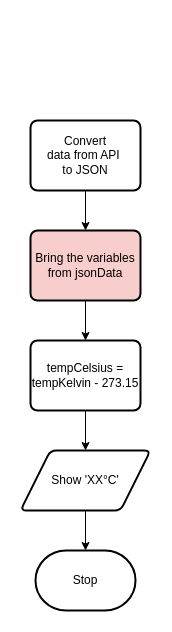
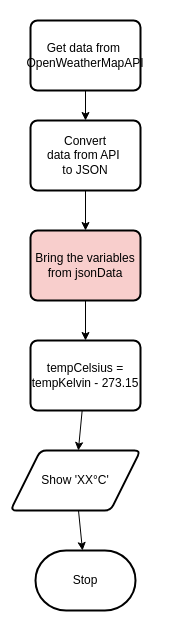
node "Get data from OpenWeatherMapAPI": added
edge "Get data from OpenWeatherMapAPI" -> "Convert data from API to JSON": added
node "Show 'XX°C'": moved (86, 481) -> (76, 481)
